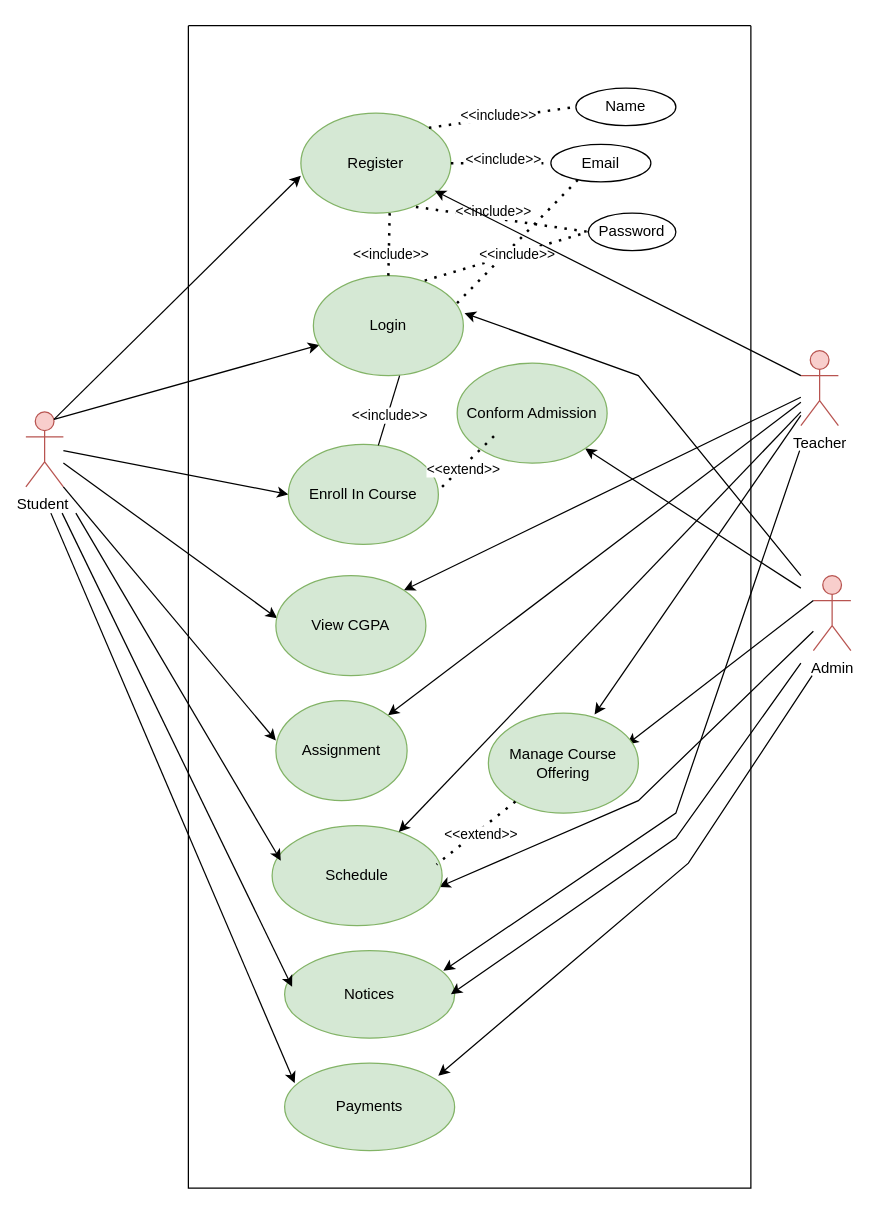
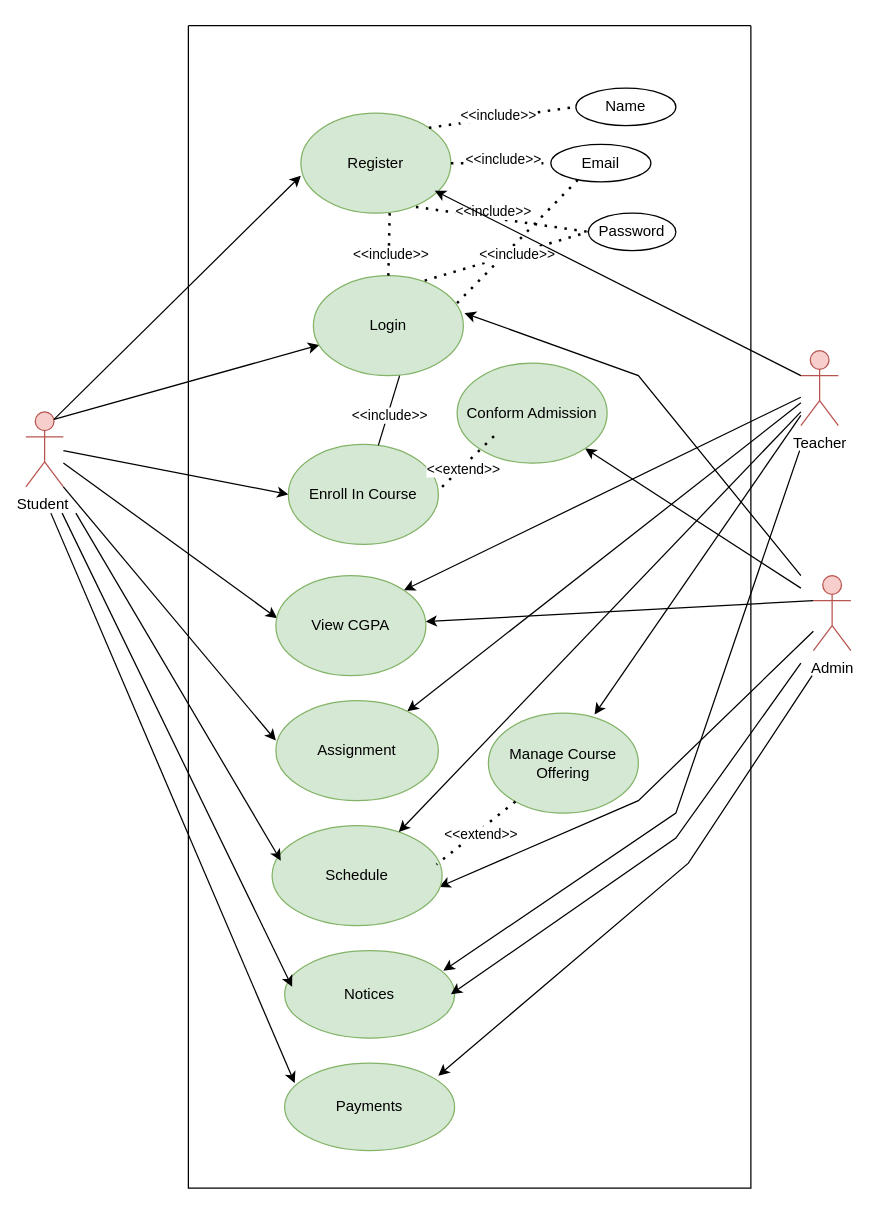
edge "Admin" -> "Manage Course Offering": now "Admin" -> "View CGPA"
node "Assignment": size 131x100 -> 163x100
